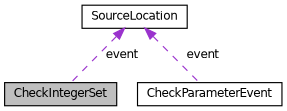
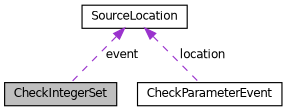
edge "CheckParameterEvent" -> "SourceLocation": label " event" -> " location"
